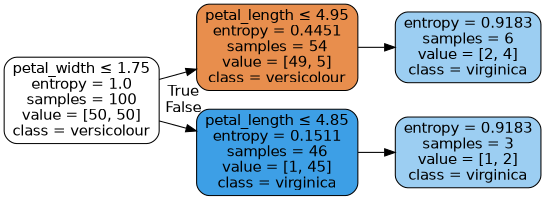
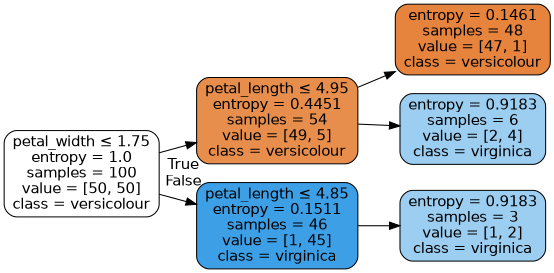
node "entropy = 0.1461": added
